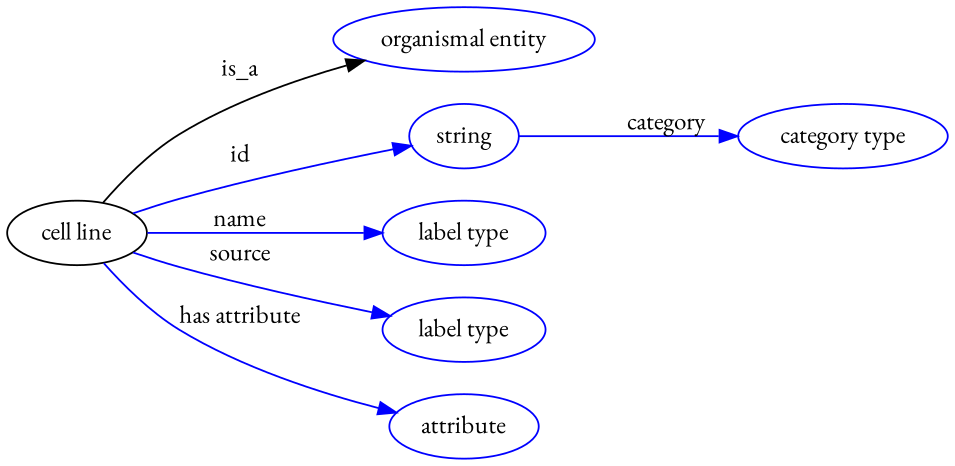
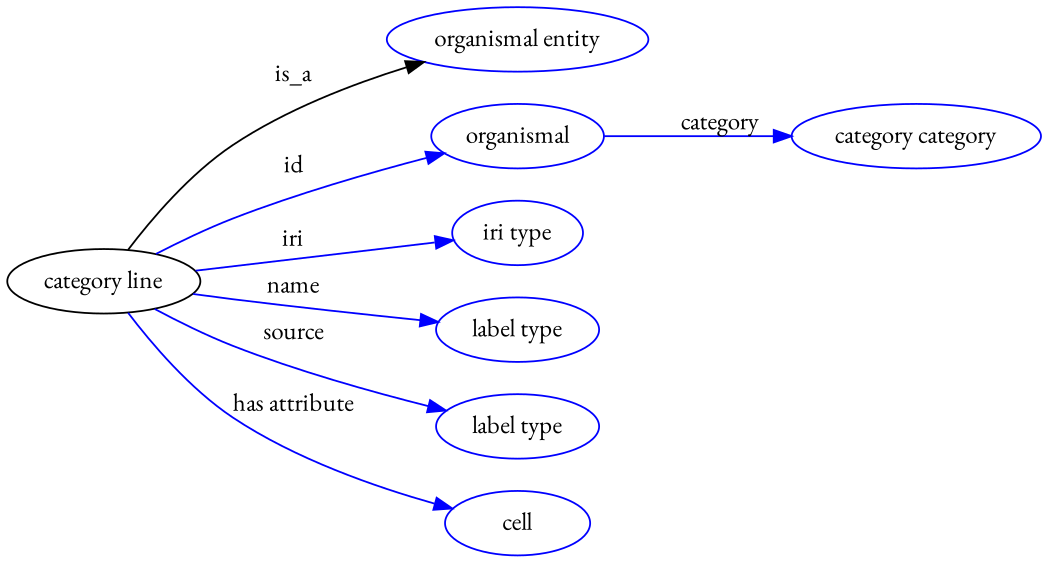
node "string": label "string" -> "organismal"
node "category type": label "category type" -> "category category"
node "cell line": label "cell line" -> "category line"
node "iri type": added
node "attribute": label "attribute" -> "cell"
